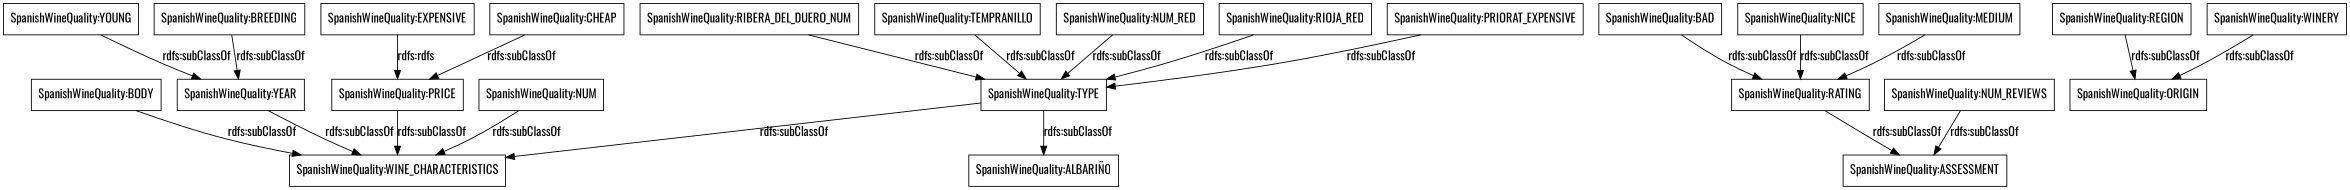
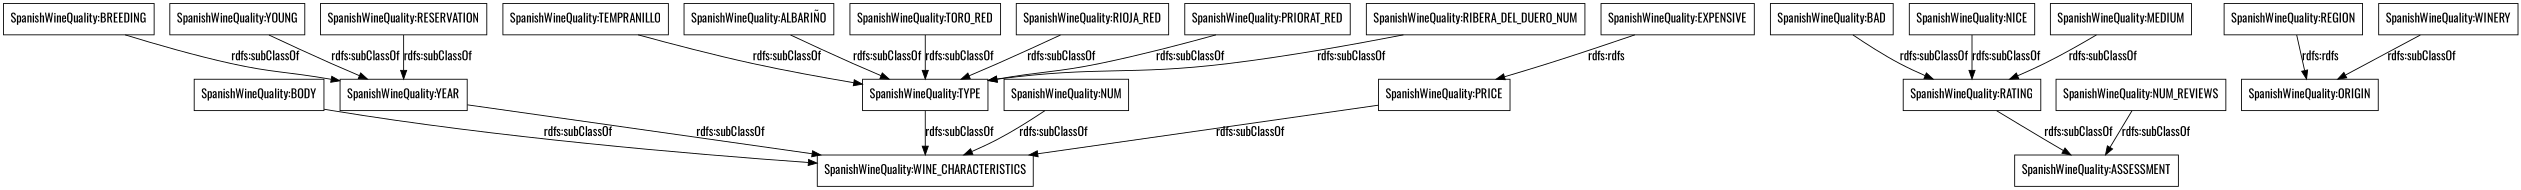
node "SpanishWineQuality:RESERVATION": added
node "SpanishWineQuality:CHEAP": removed
node "SpanishWineQuality:NUM_RED": label "SpanishWineQuality:NUM_RED" -> "SpanishWineQuality:TORO_RED"
node "SpanishWineQuality:PRIORAT_EXPENSIVE": label "SpanishWineQuality:PRIORAT_EXPENSIVE" -> "SpanishWineQuality:PRIORAT_RED"
edge "SpanishWineQuality:REGION" -> "SpanishWineQuality:ORIGIN": label "rdfs:subClassOf" -> "rdfs:rdfs"
edge "SpanishWineQuality:TYPE" -> "SpanishWineQuality:ALBARIÑO": reversed
